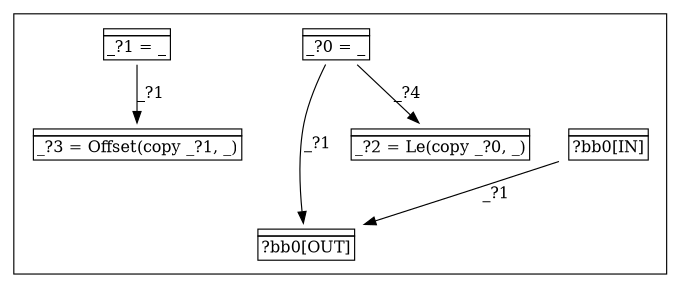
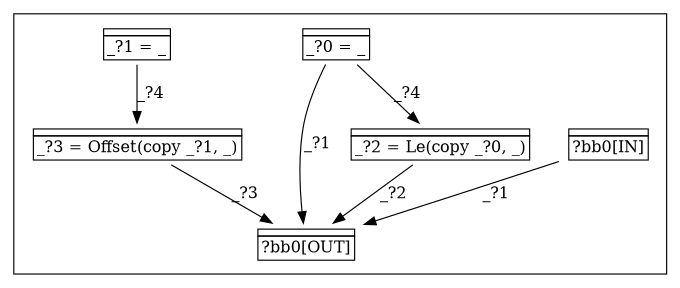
edge "_?1 = _" -> "_?3 = Offset(copy _?1, _)": label "_?1" -> "_?4"
edge "_?3 = Offset(copy _?1, _)" -> "?bb0[OUT]": added, label "_?3"
edge "_?2 = Le(copy _?0, _)" -> "?bb0[OUT]": added, label "_?2"
